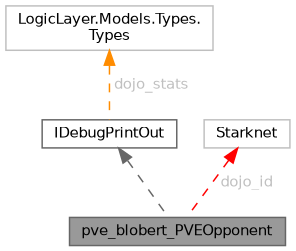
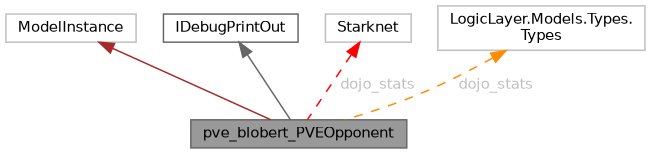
node "ModelInstance": added
edge "IDebugPrintOut" -> "LogicLayer.Models.Types. Types": now "pve_blobert_PVEOpponent" -> "LogicLayer.Models.Types. Types"
edge "pve_blobert_PVEOpponent" -> "Starknet": label " dojo_id" -> " dojo_stats"
edge "pve_blobert_PVEOpponent" -> "IDebugPrintOut": style dashed -> solid
